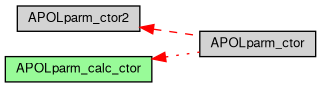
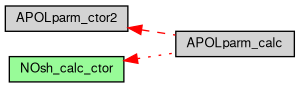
node "APOLparm_ctor": label "APOLparm_ctor" -> "APOLparm_calc"
node "APOLparm_calc_ctor": label "APOLparm_calc_ctor" -> "NOsh_calc_ctor"
